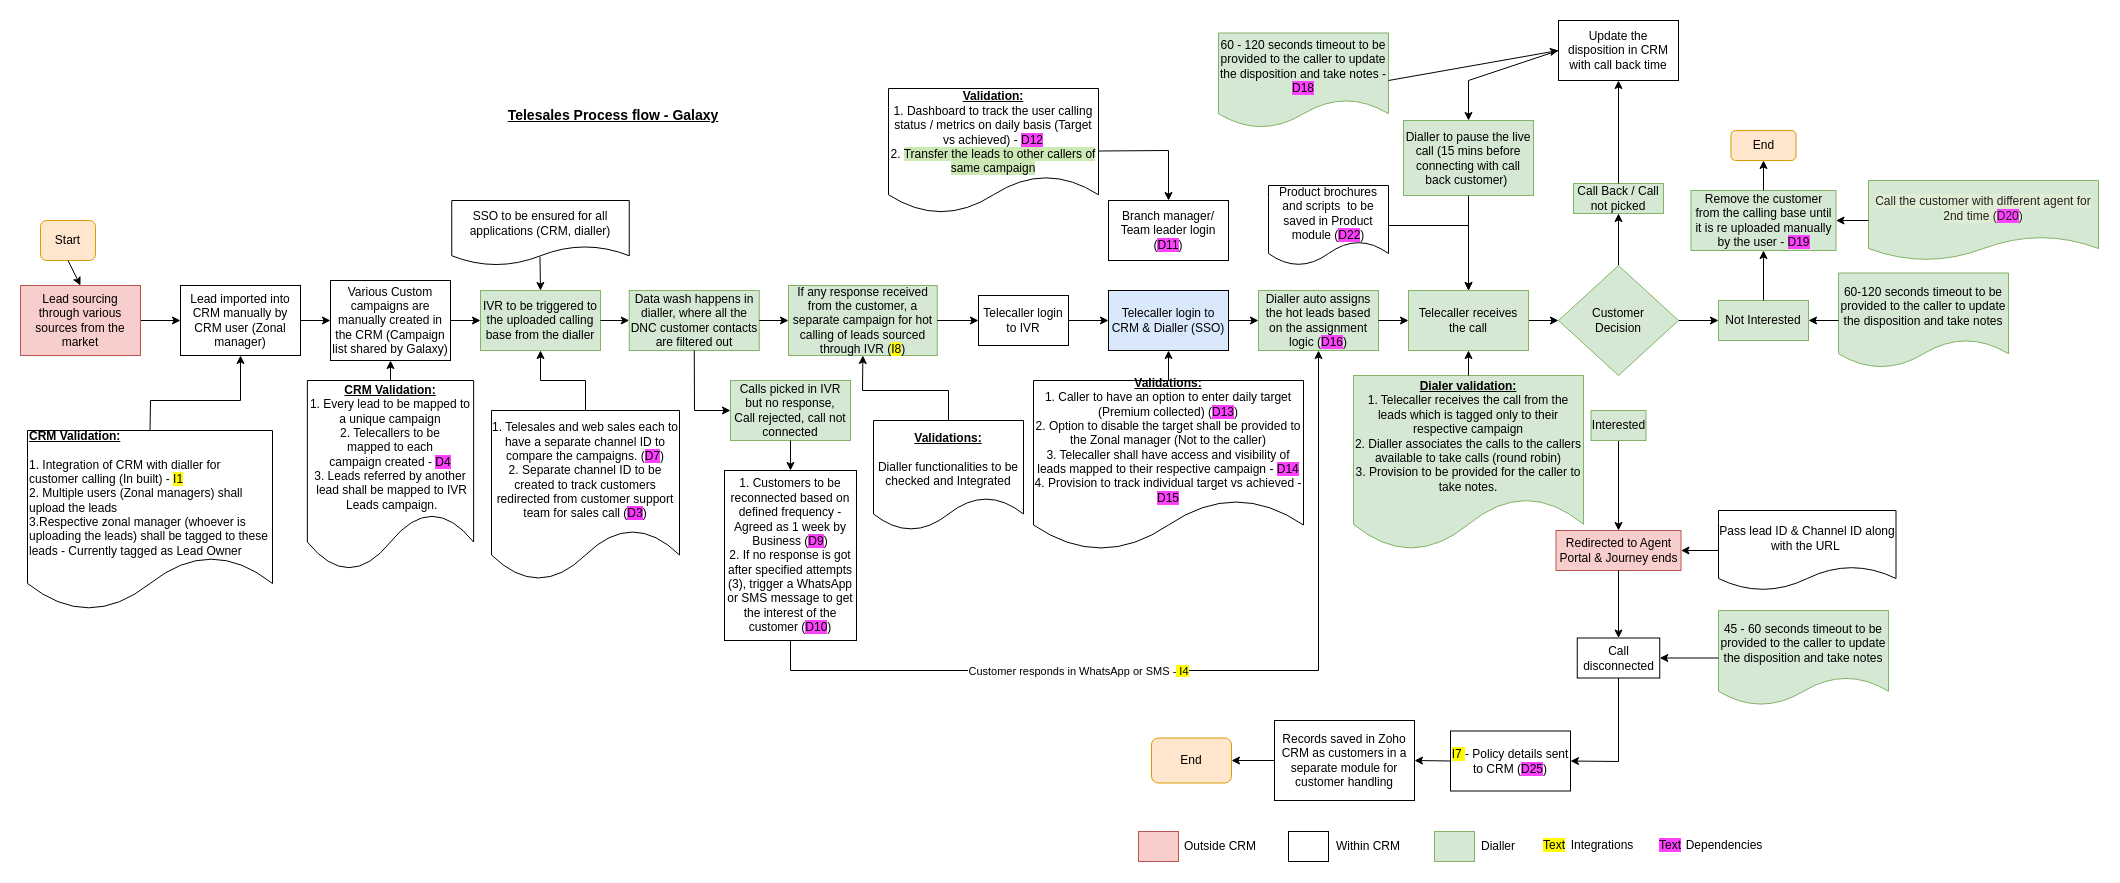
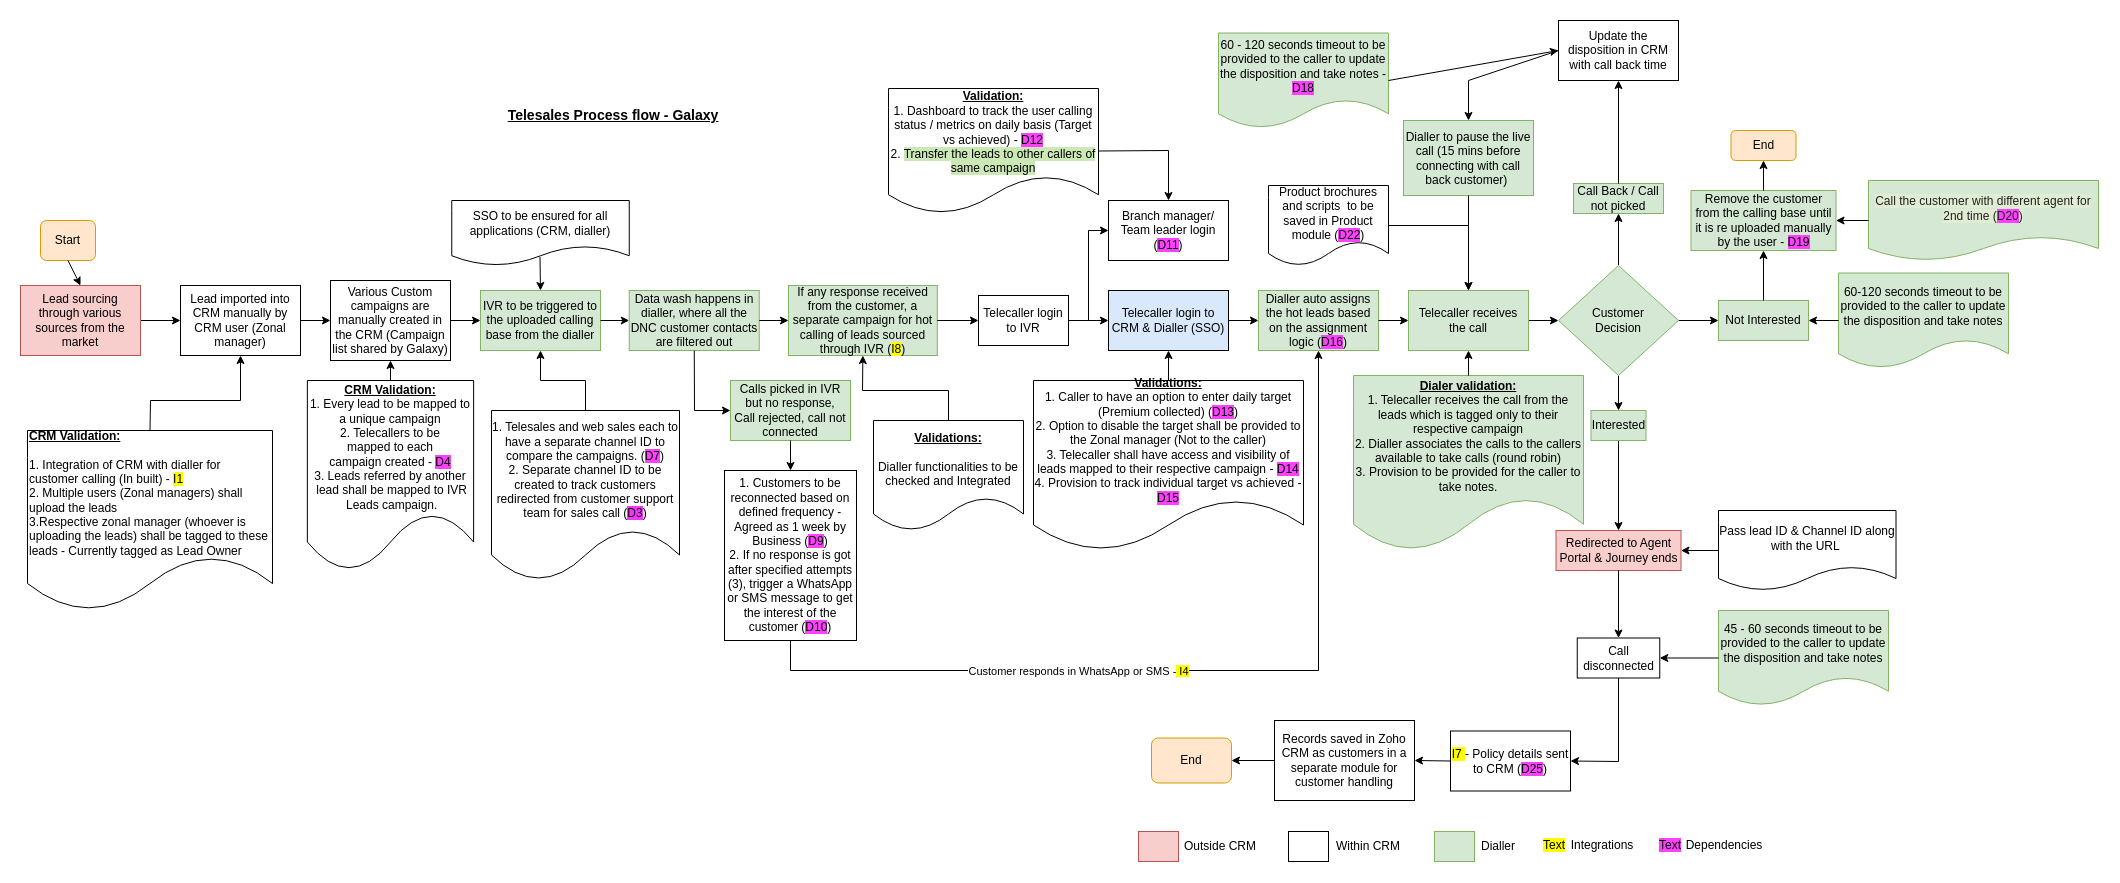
edge "Telecaller login to IVR" -> "Branch manager/ Team leader login (D11)": added
edge "Customer Decision" -> "Interested": added
